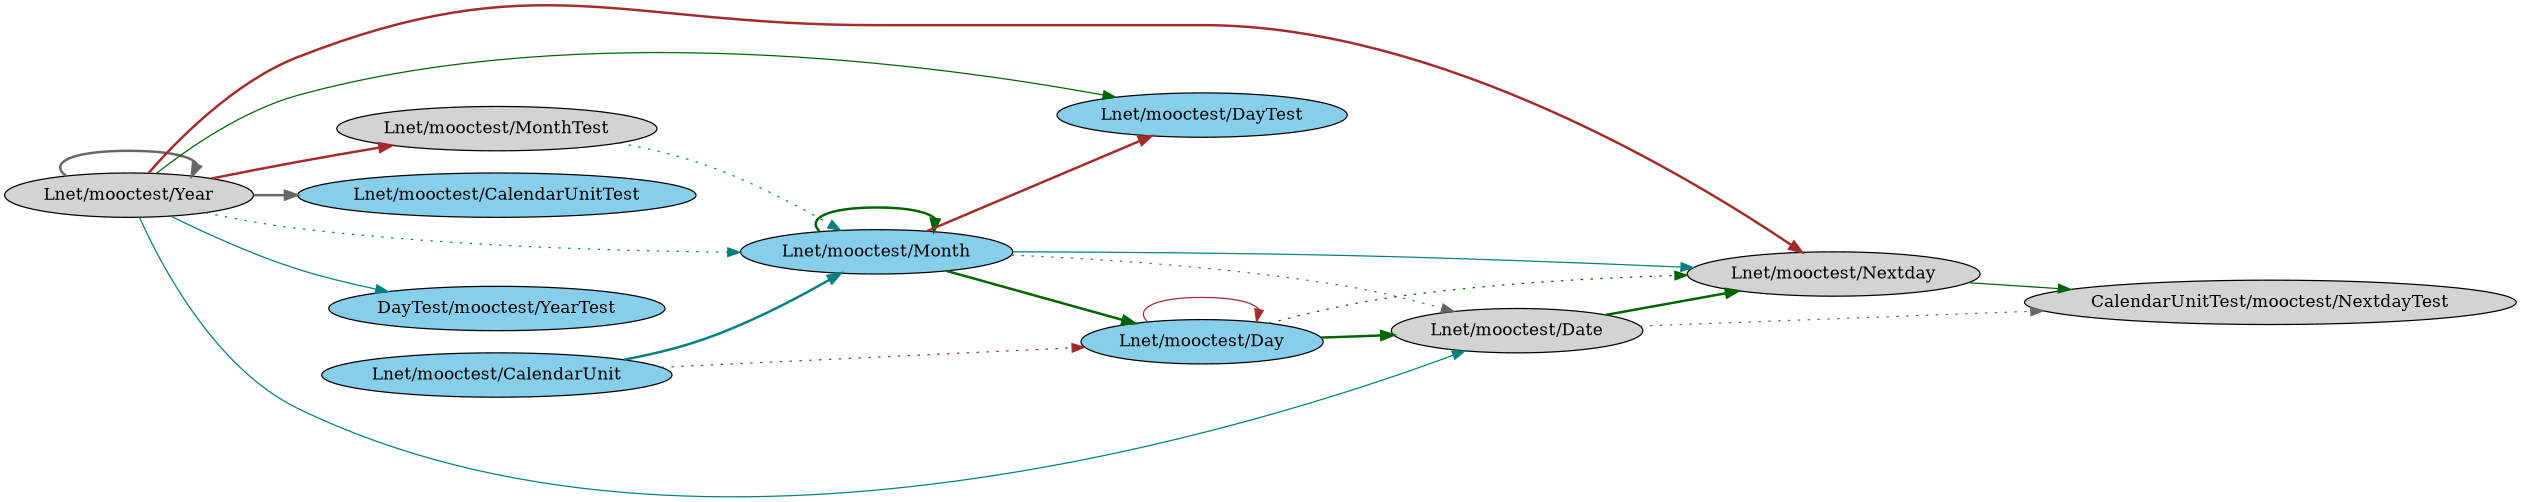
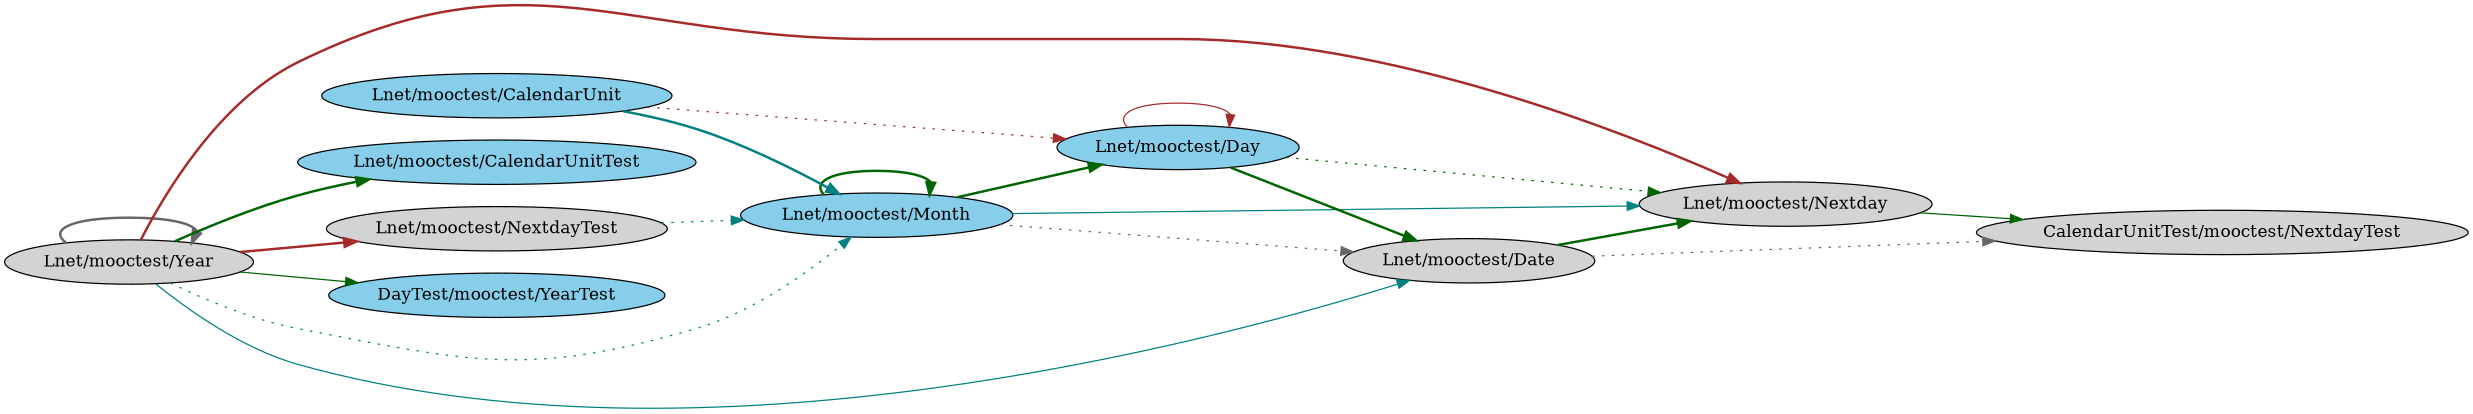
node "Lnet/mooctest/DayTest": removed
node "Lnet/mooctest/MonthTest": label "Lnet/mooctest/MonthTest" -> "Lnet/mooctest/NextdayTest"
edge "Lnet/mooctest/Year" -> "Lnet/mooctest/CalendarUnitTest": color gray40 -> darkgreen
edge "Lnet/mooctest/Year" -> "DayTest/mooctest/YearTest": color teal -> darkgreen
